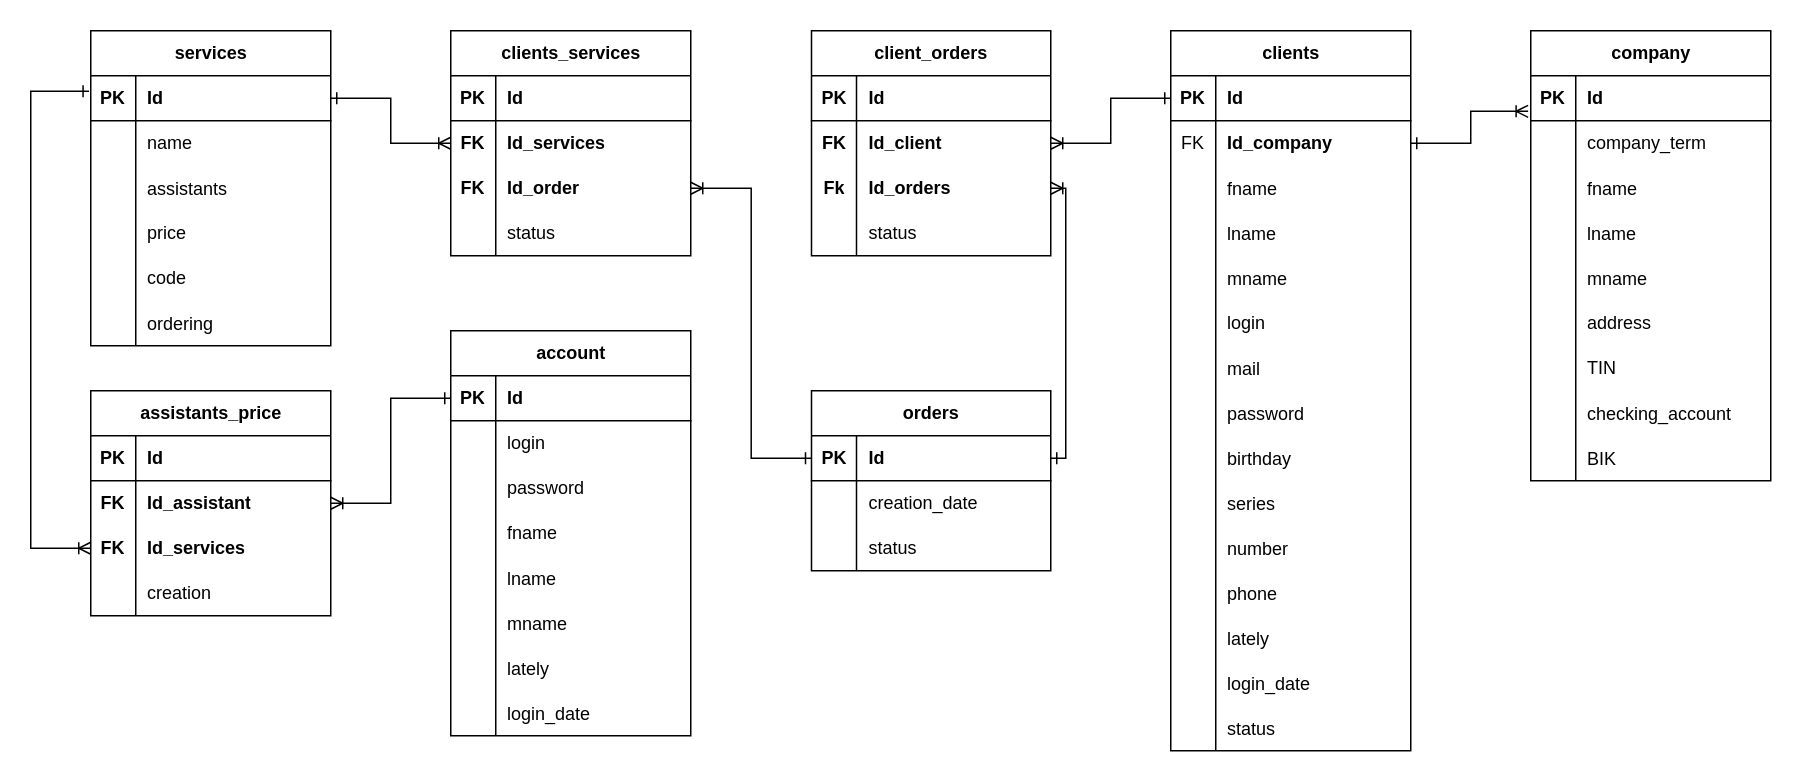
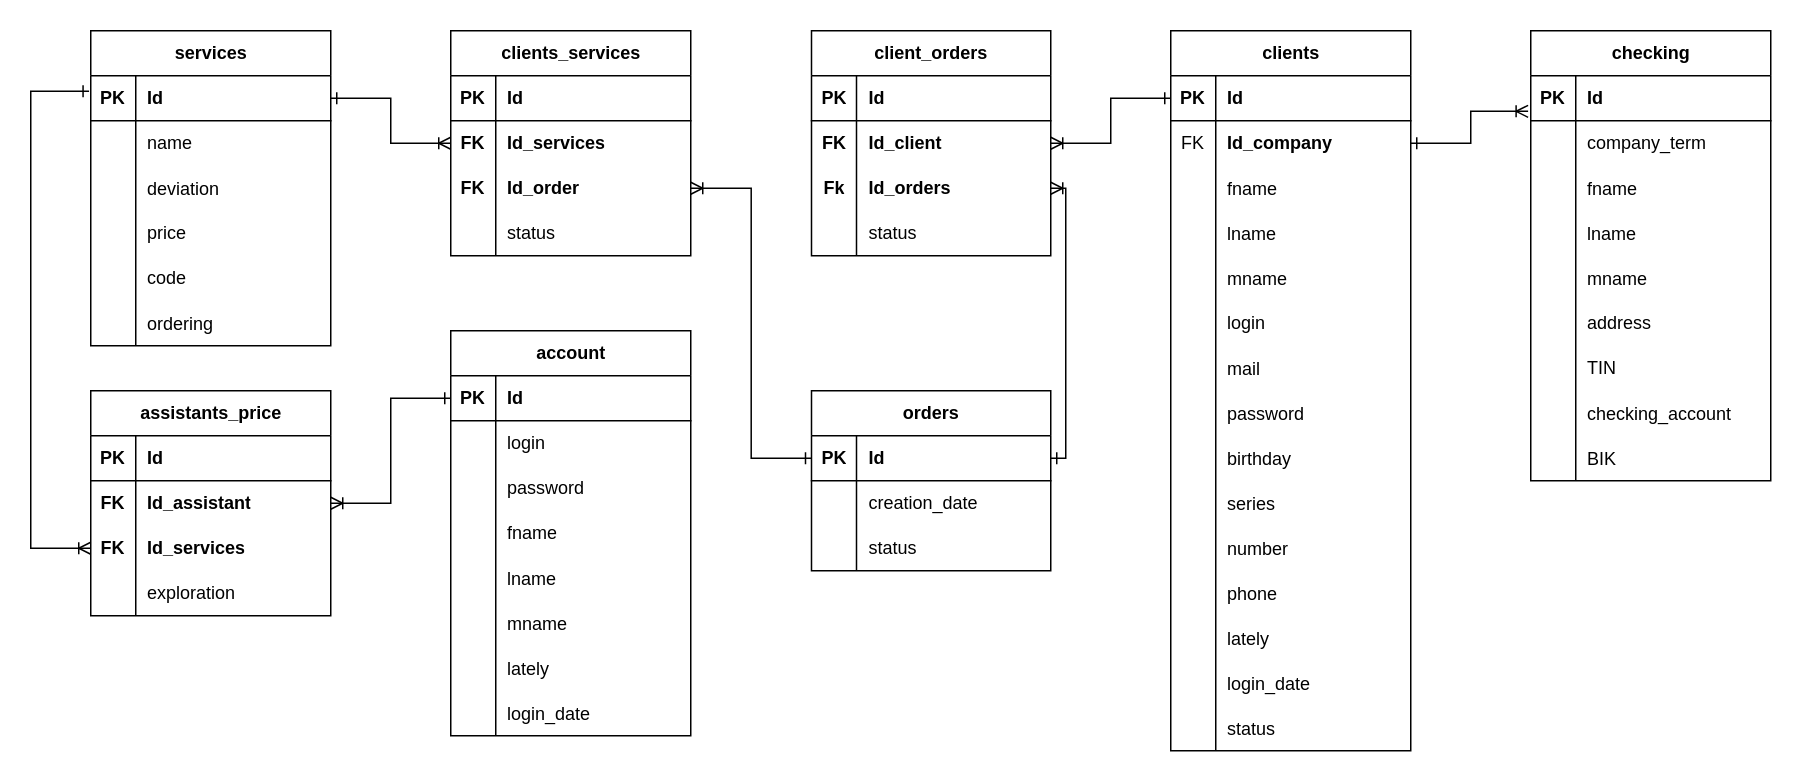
node "company": label "company" -> "checking"
node "assistants": label "assistants" -> "deviation"
node "creation": label "creation" -> "exploration"
